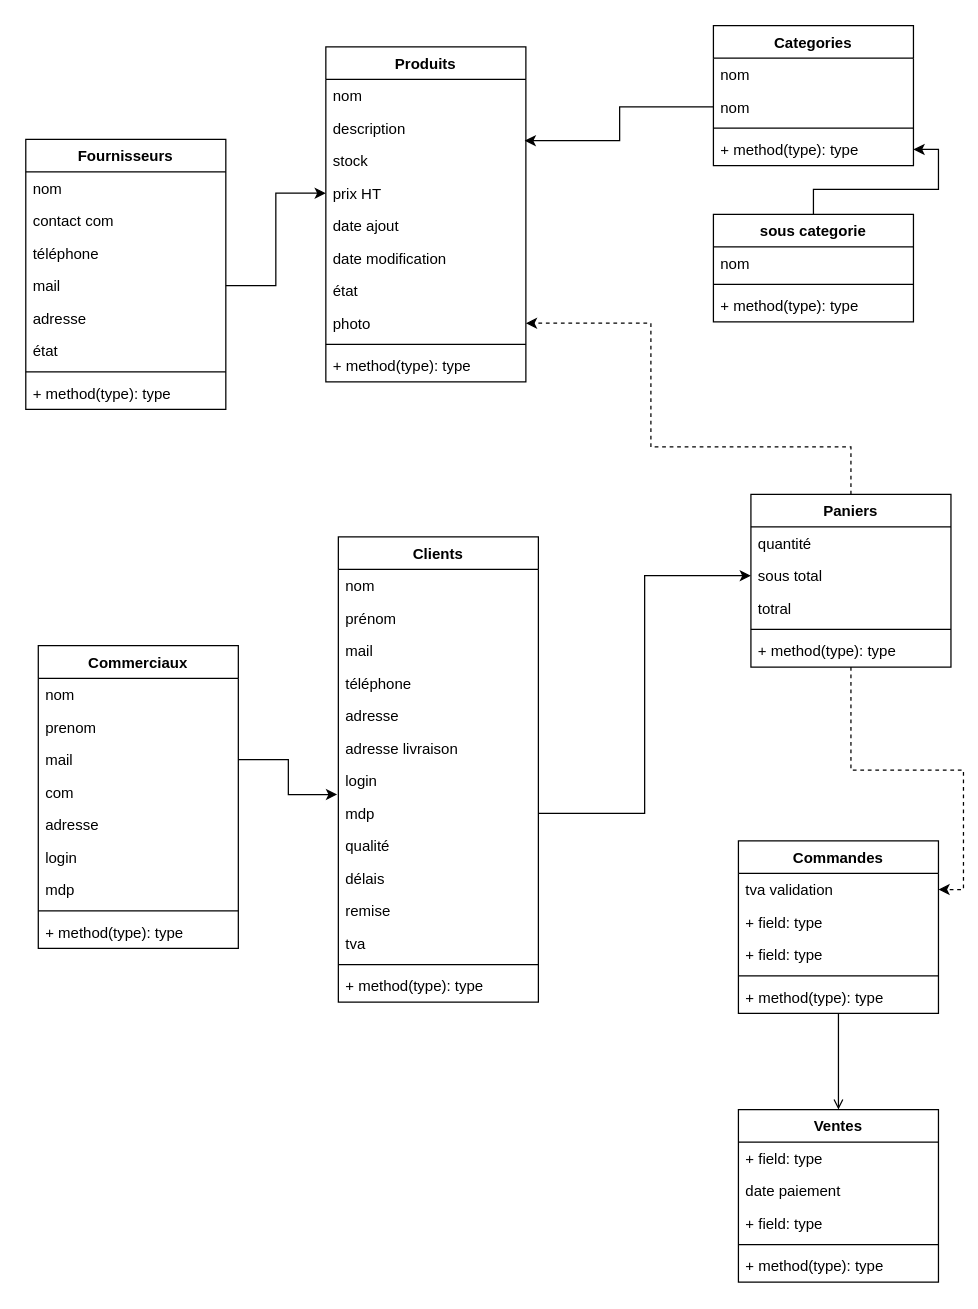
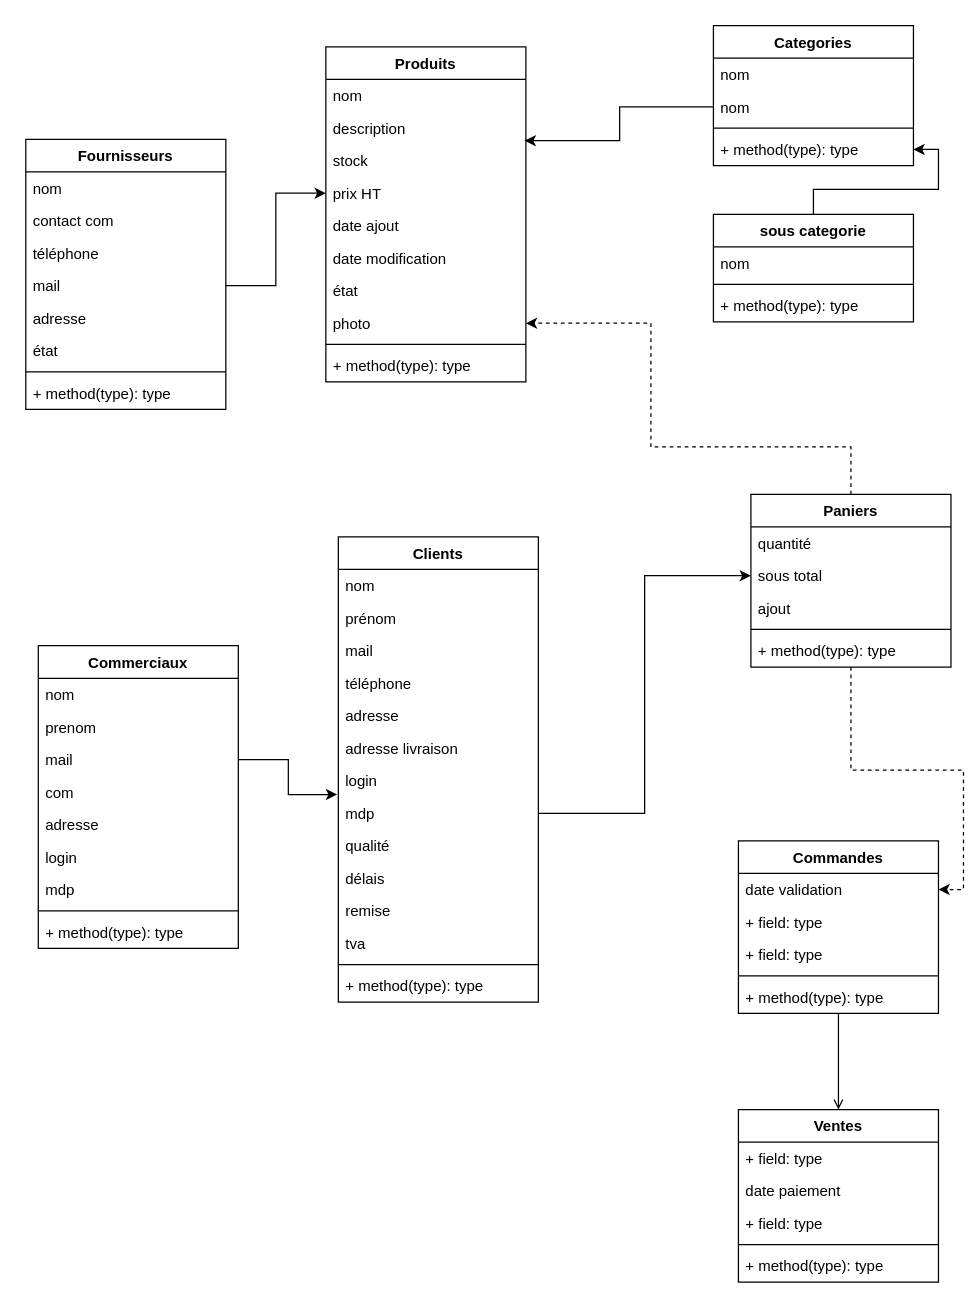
node "totral": label "totral" -> "ajout"
node "tva validation": label "tva validation" -> "date validation"
